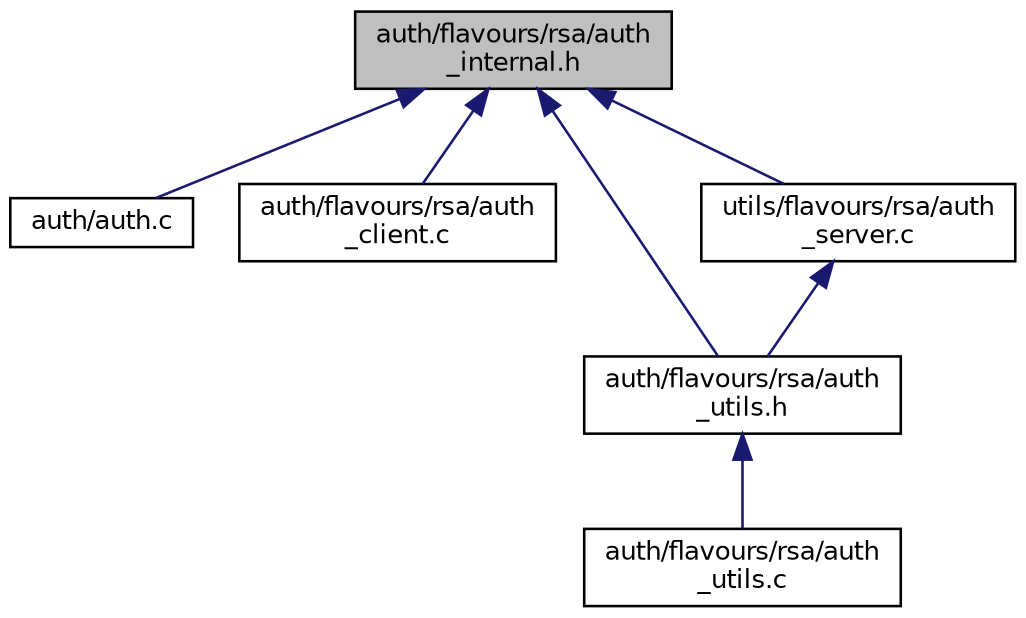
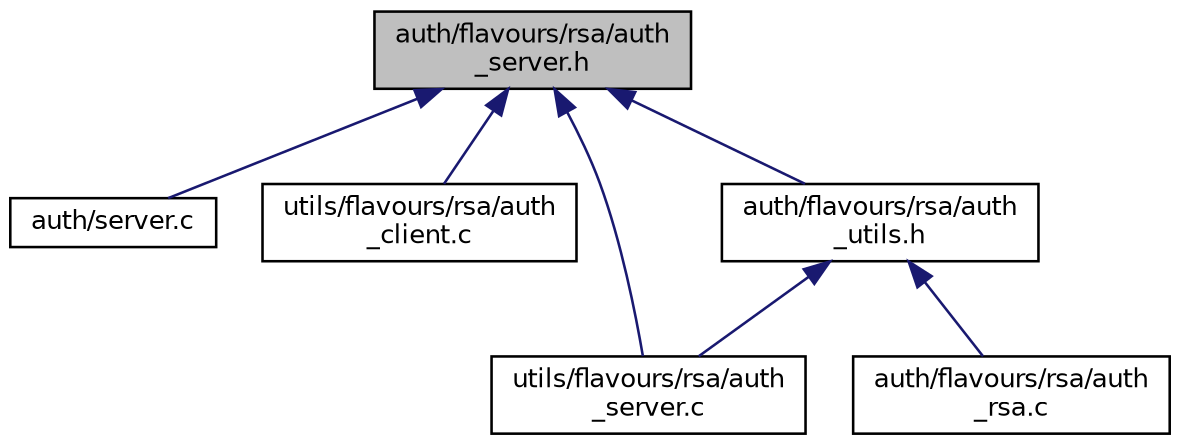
node "auth/flavours/rsa/auth _internal.h": label "auth/flavours/rsa/auth _internal.h" -> "auth/flavours/rsa/auth _server.h"
node "auth/auth.c": label "auth/auth.c" -> "auth/server.c"
node "auth/flavours/rsa/auth _client.c": label "auth/flavours/rsa/auth _client.c" -> "utils/flavours/rsa/auth _client.c"
edge "auth/flavours/rsa/auth _utils.h" -> "utils/flavours/rsa/auth _server.c": reversed
node "auth/flavours/rsa/auth _utils.c": label "auth/flavours/rsa/auth _utils.c" -> "auth/flavours/rsa/auth _rsa.c"
